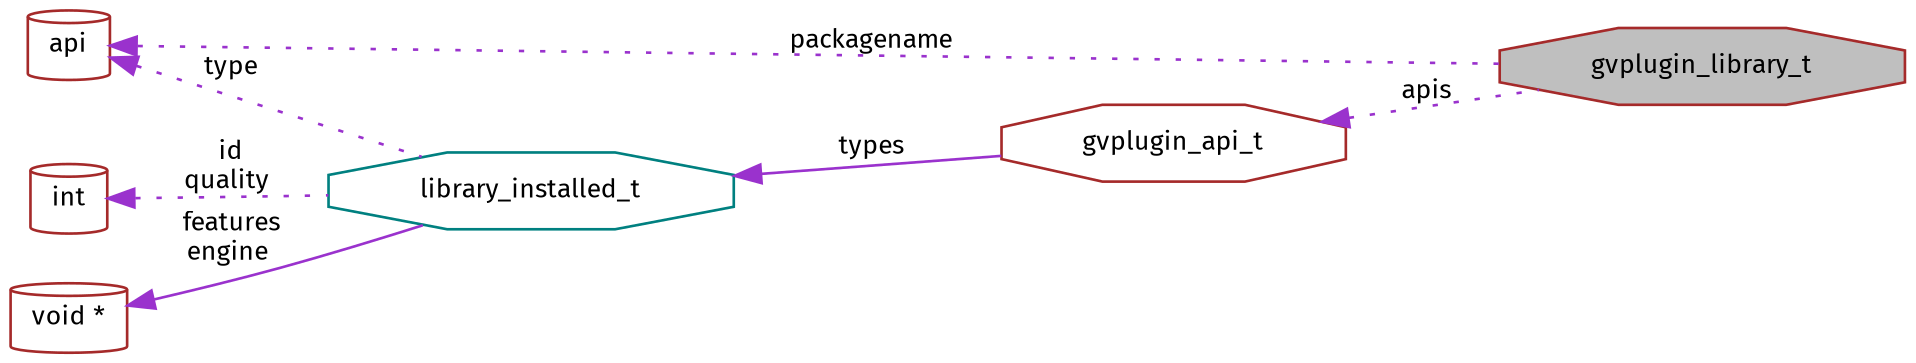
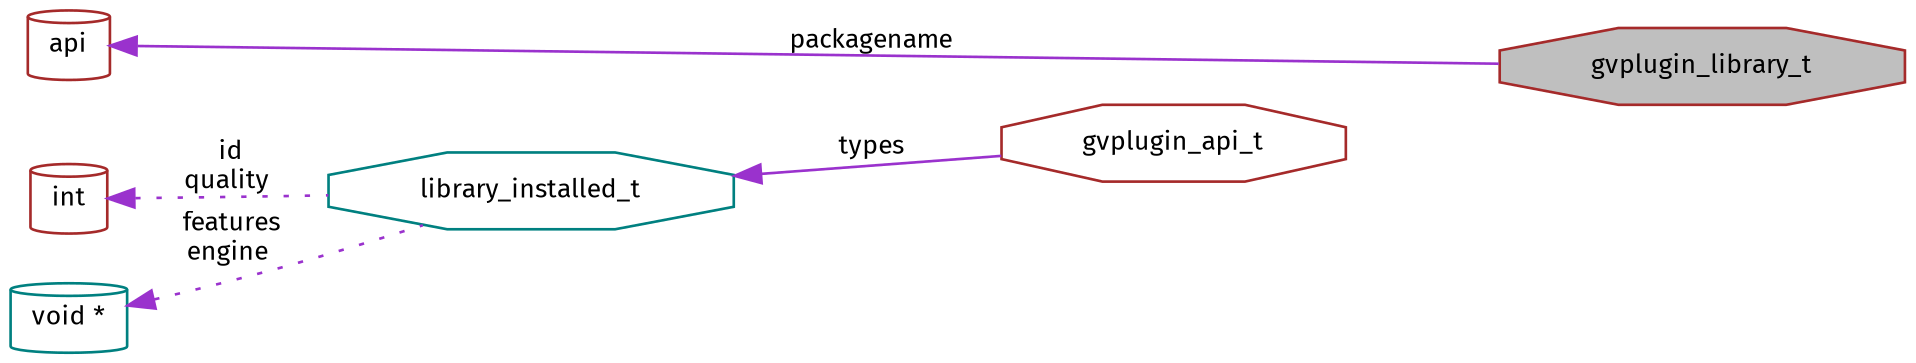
edge "gvplugin_library_t" -> "api": style dotted -> solid
edge "gvplugin_library_t" -> "gvplugin_api_t": removed, label "apis"
edge "library_installed_t" -> "api": removed, label "type"
edge "library_installed_t" -> "void *": style solid -> dotted
node "void *": color brown -> teal
